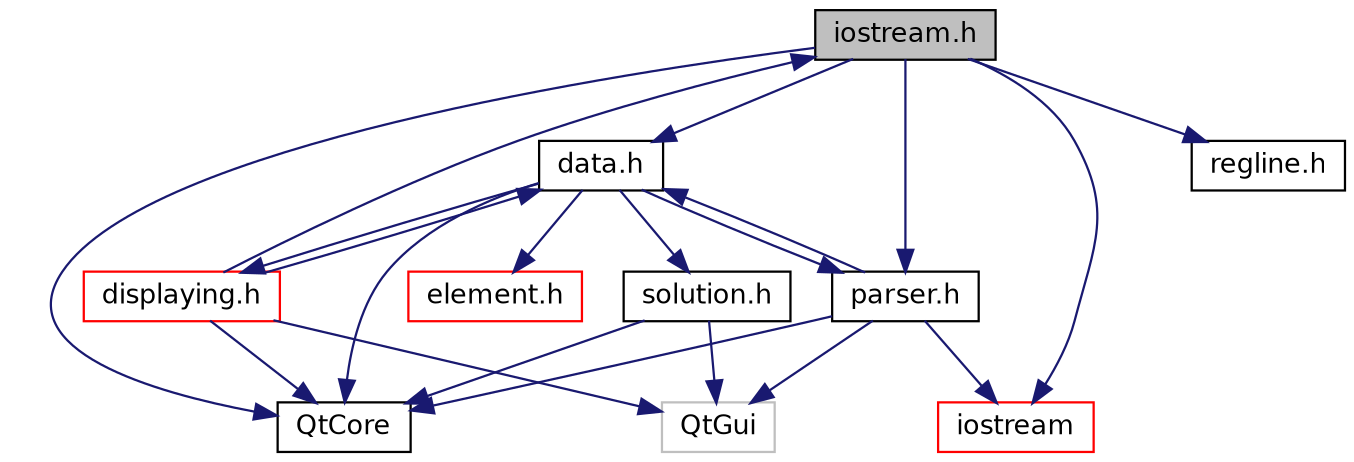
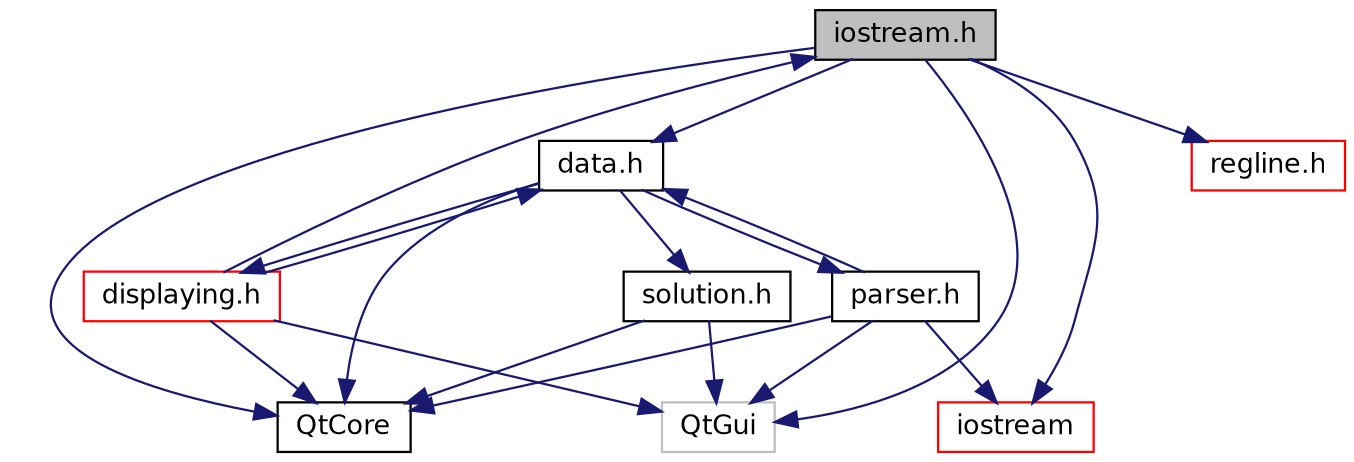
edge "iostream.h" -> "parser.h": now "iostream.h" -> "QtGui"
node "regline.h": color black -> red
node "element.h": removed
